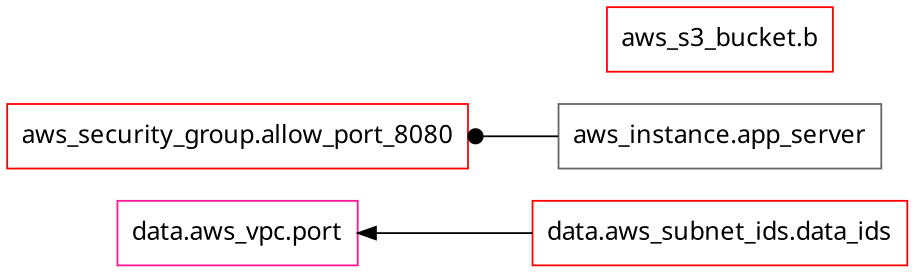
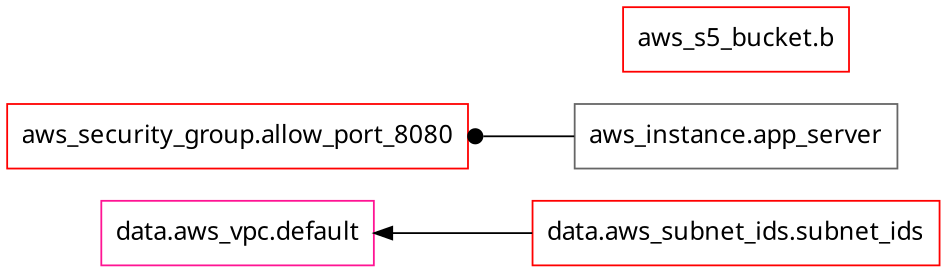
node "aws_s3_bucket.b": label "aws_s3_bucket.b" -> "aws_s5_bucket.b"
node "data.aws_vpc.port": label "data.aws_vpc.port" -> "data.aws_vpc.default"
node "data.aws_subnet_ids.data_ids": label "data.aws_subnet_ids.data_ids" -> "data.aws_subnet_ids.subnet_ids"
